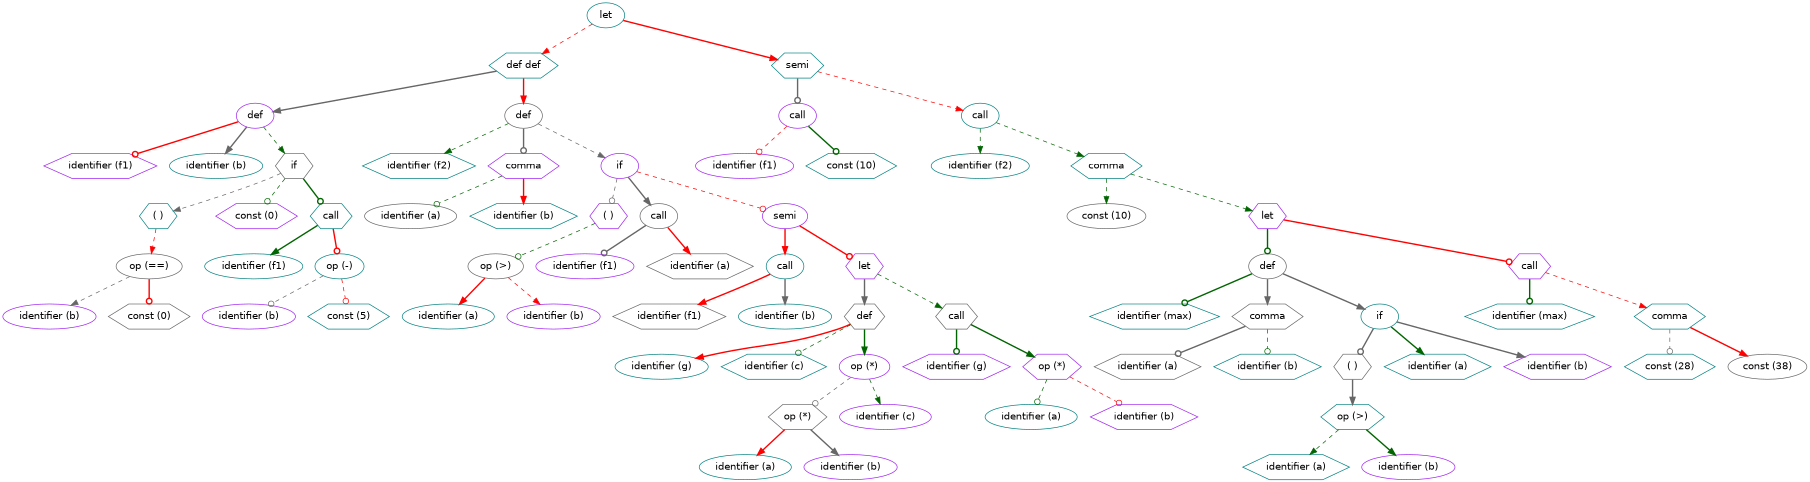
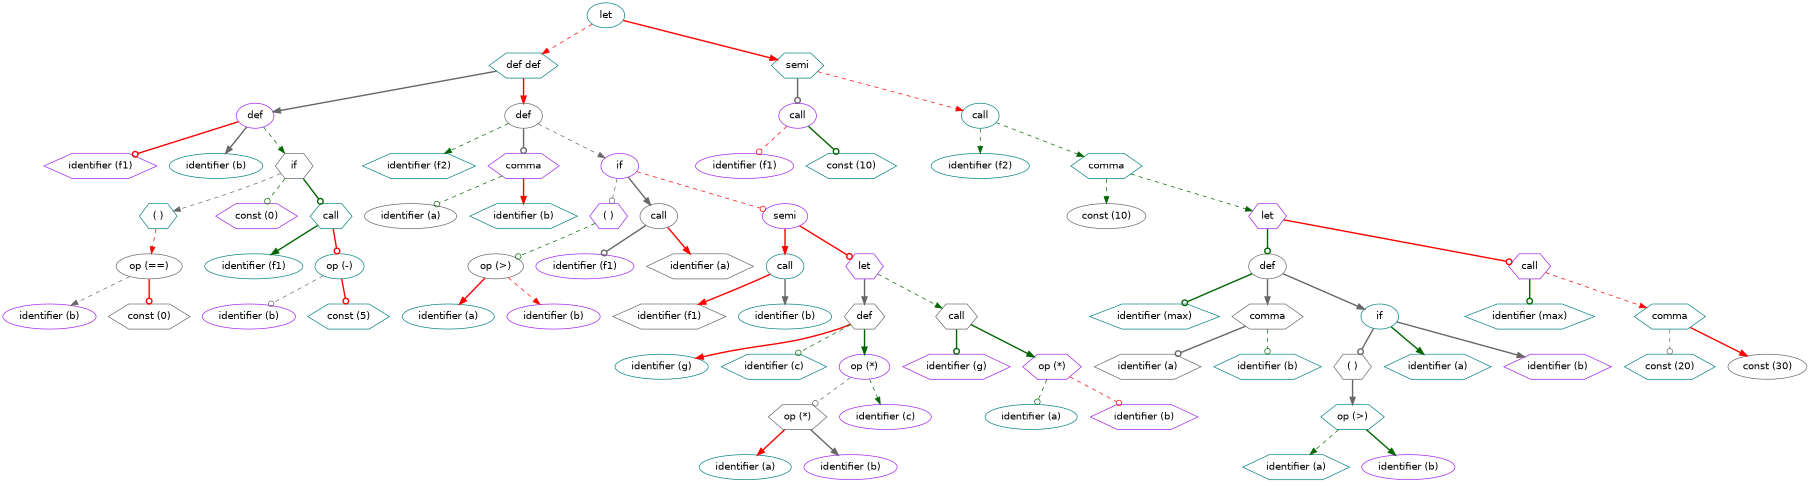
edge "op (-)" -> "const (5)": style dashed -> bold
node "const (28)": label "const (28)" -> "const (20)"
node "const (38)": label "const (38)" -> "const (30)"
